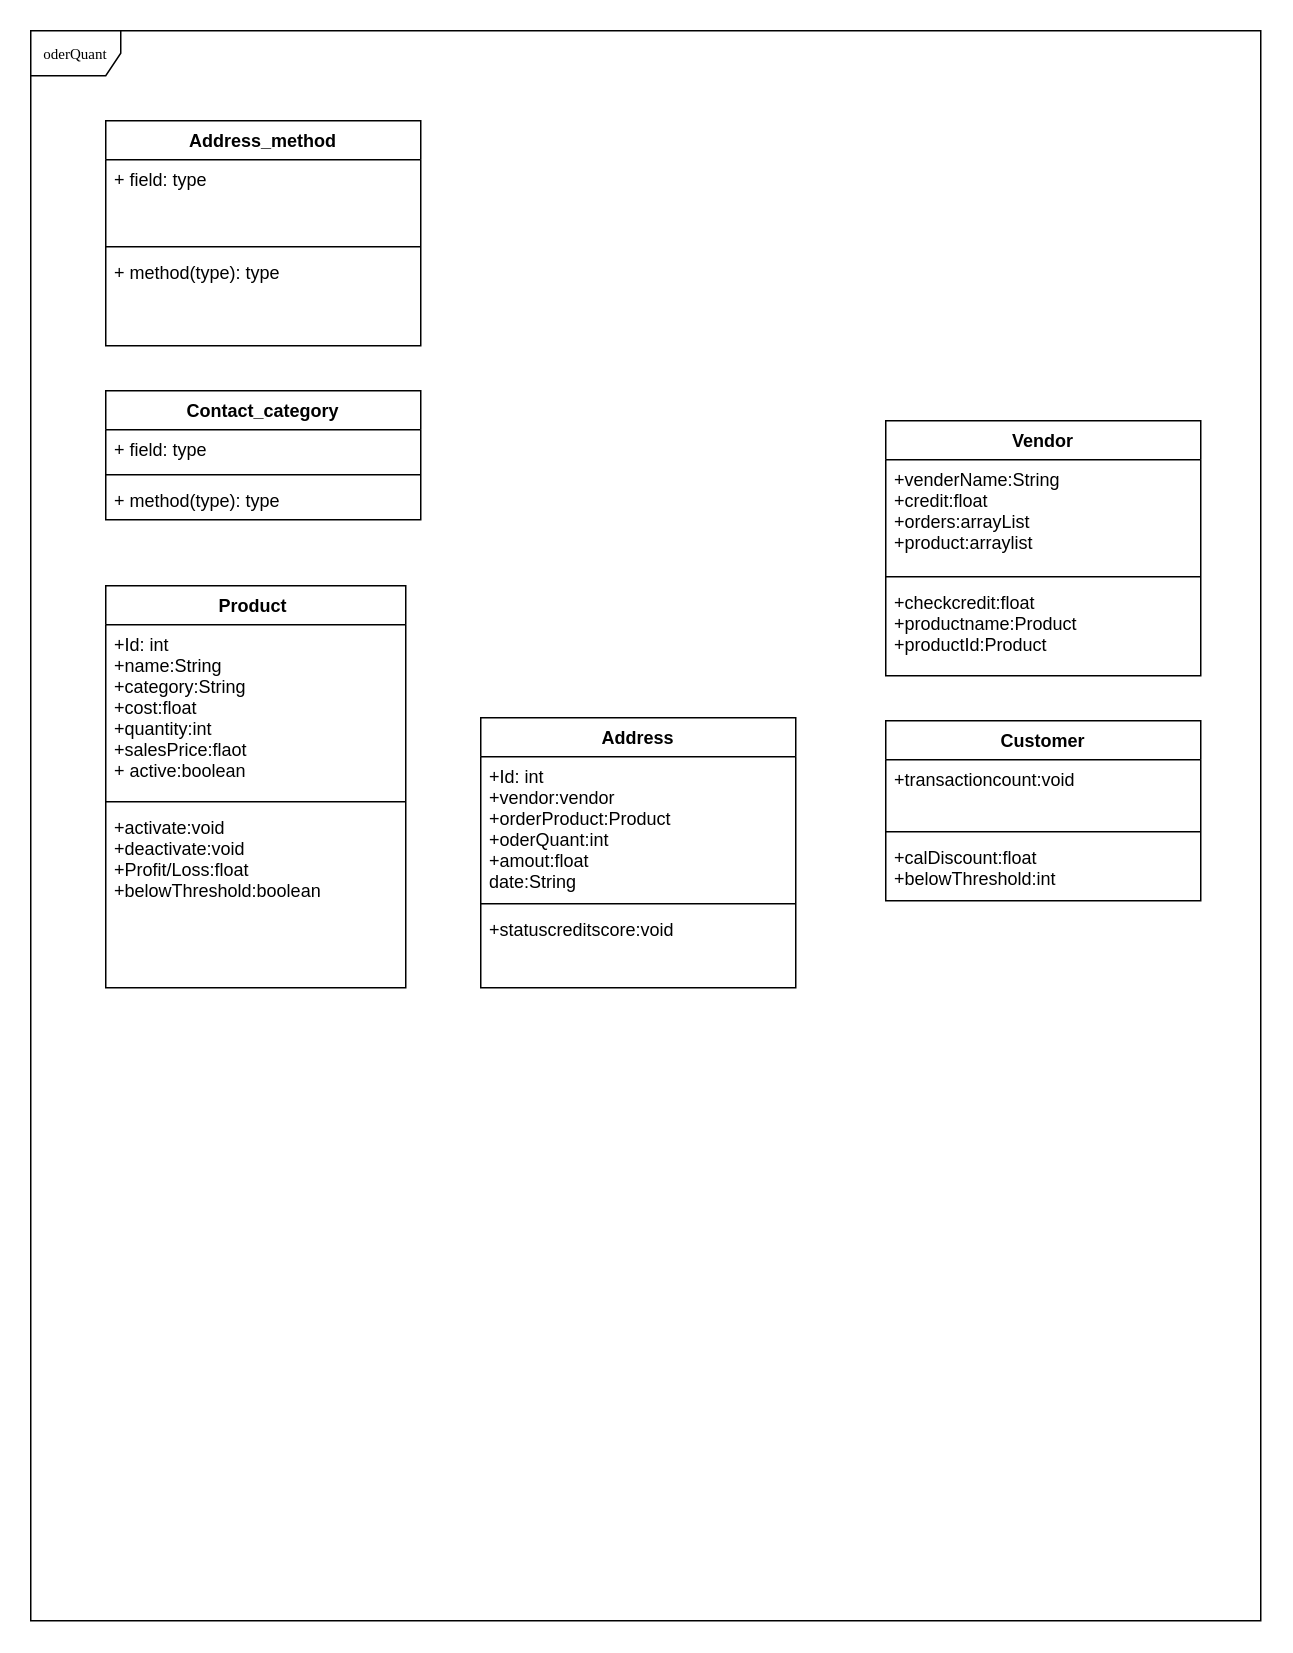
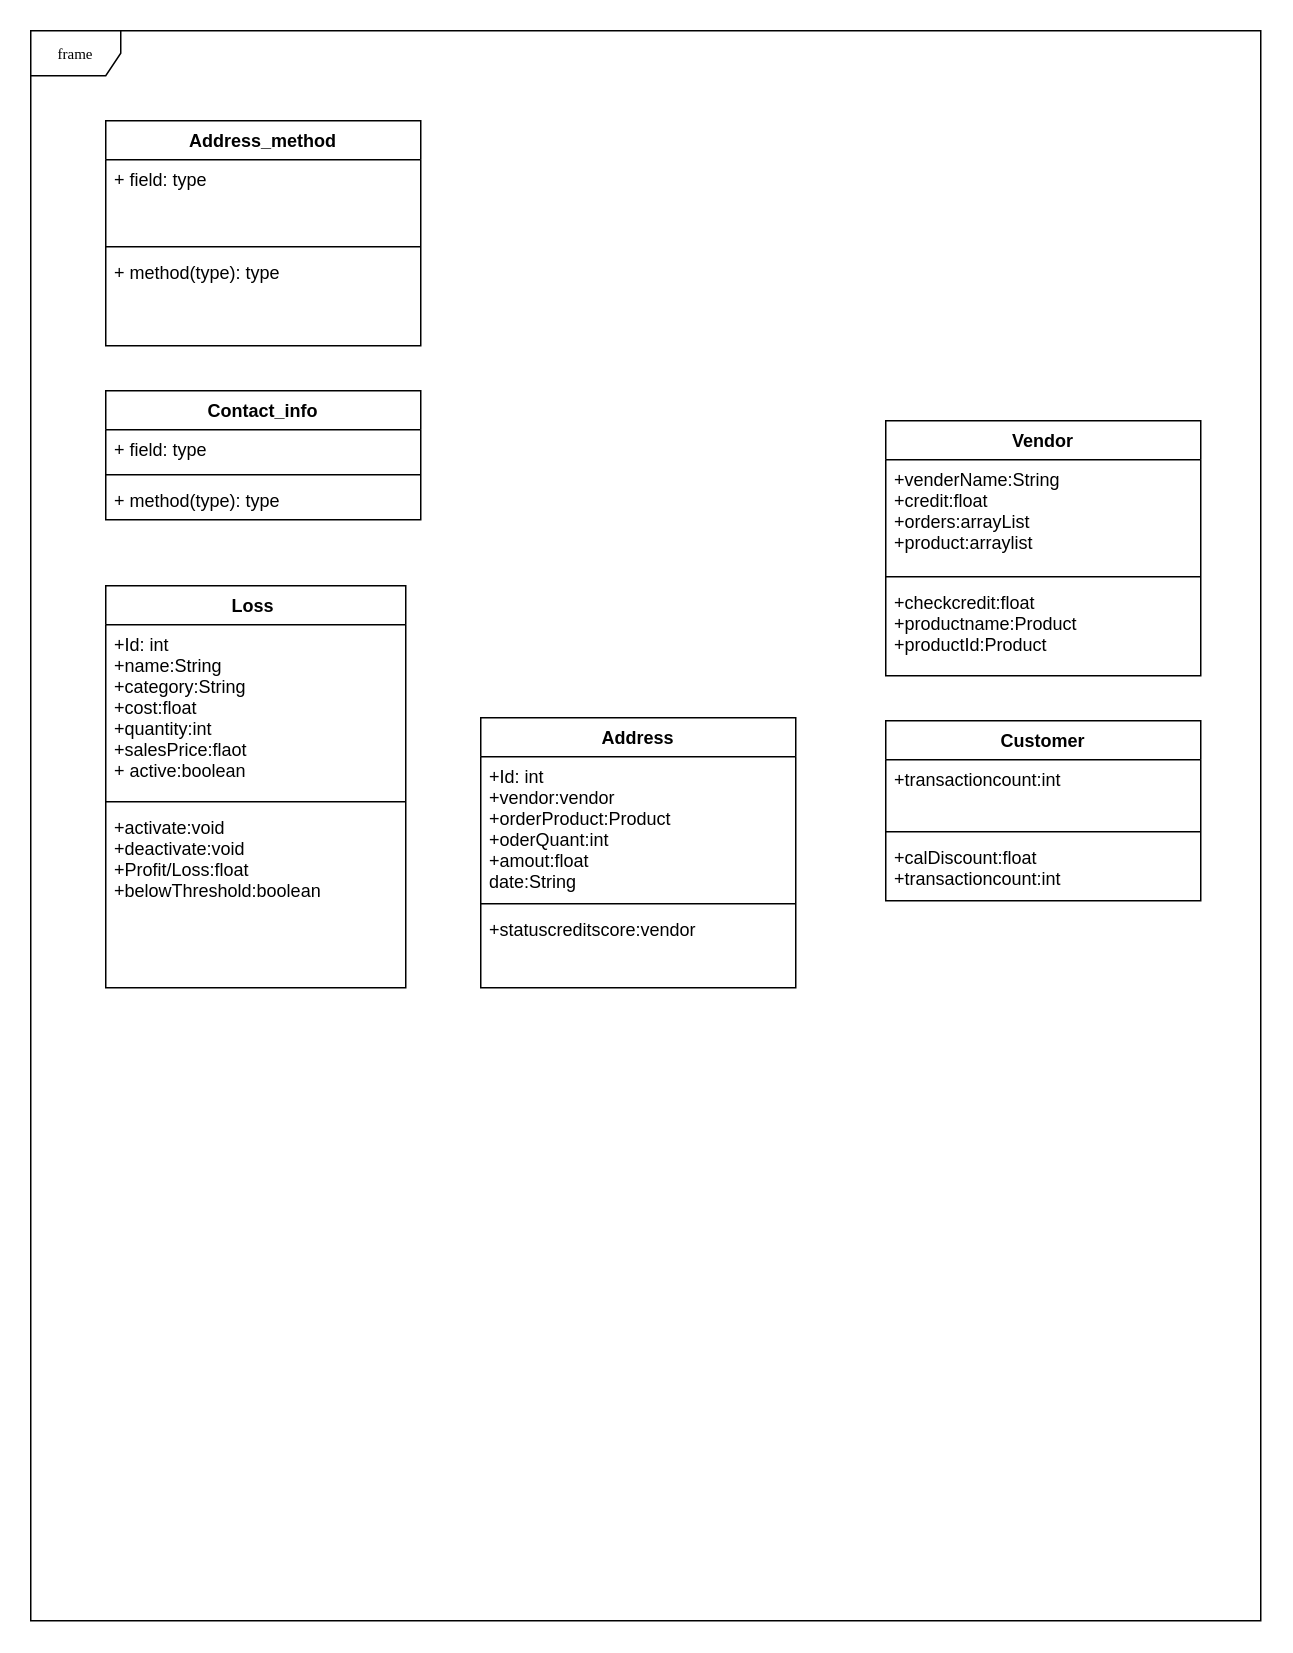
node "oderQuant": label "oderQuant" -> "frame"
node "Contact_category": label "Contact_category" -> "Contact_info"
node "Product": label "Product" -> "Loss"
node "+transactioncount:void": label "+transactioncount:void" -> "+transactioncount:int"
node "+calDiscount:float +belowThreshold:int": label "+calDiscount:float +belowThreshold:int" -> "+calDiscount:float +transactioncount:int"
node "+statuscreditscore:void": label "+statuscreditscore:void" -> "+statuscreditscore:vendor"
